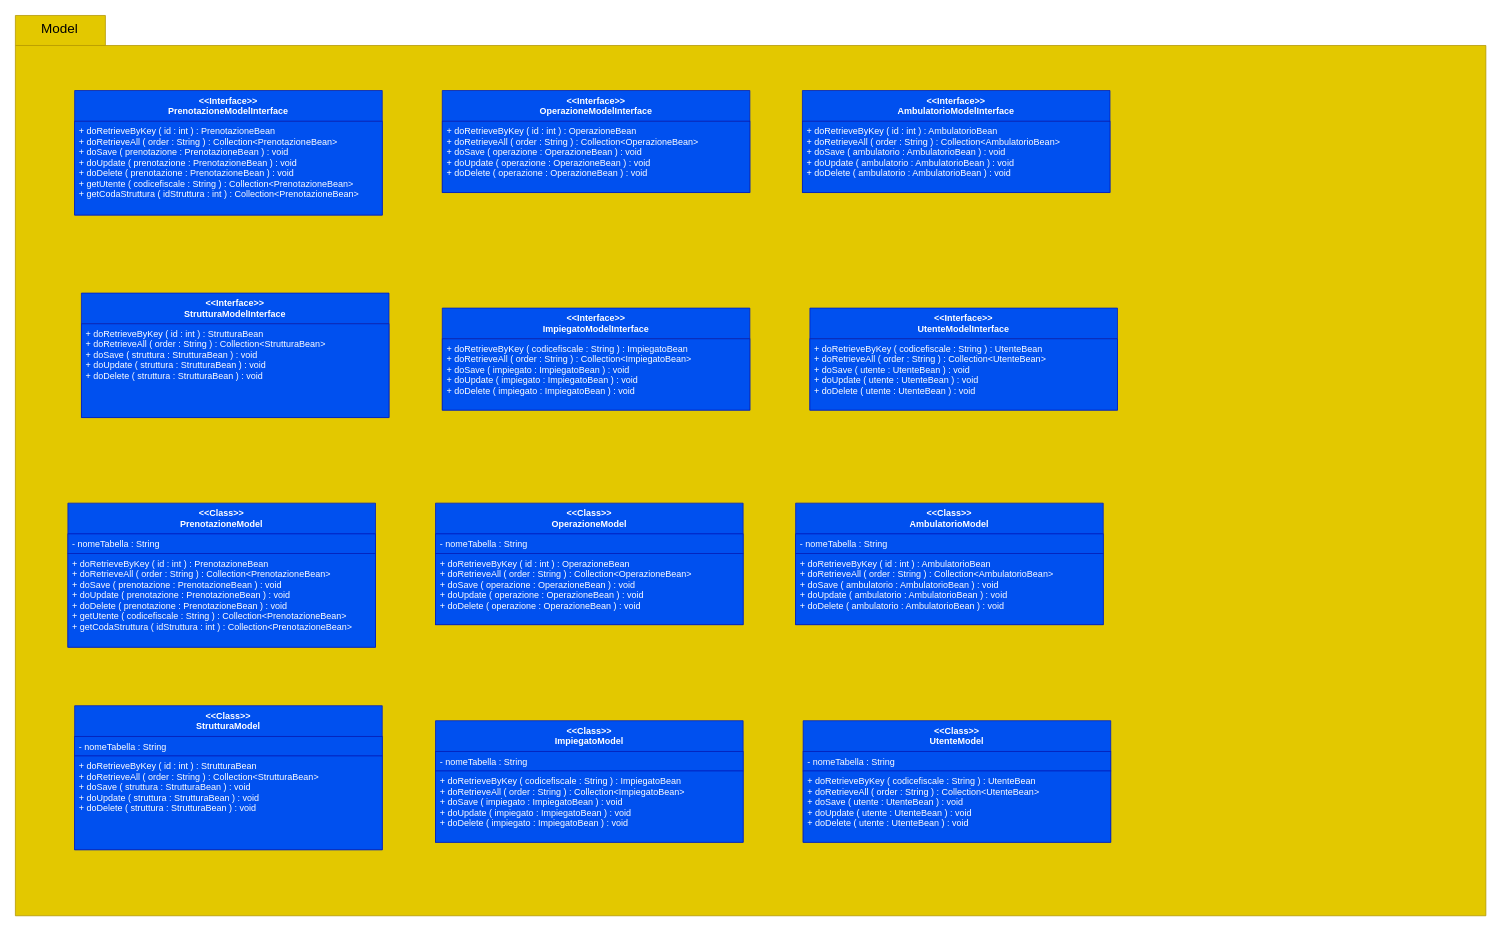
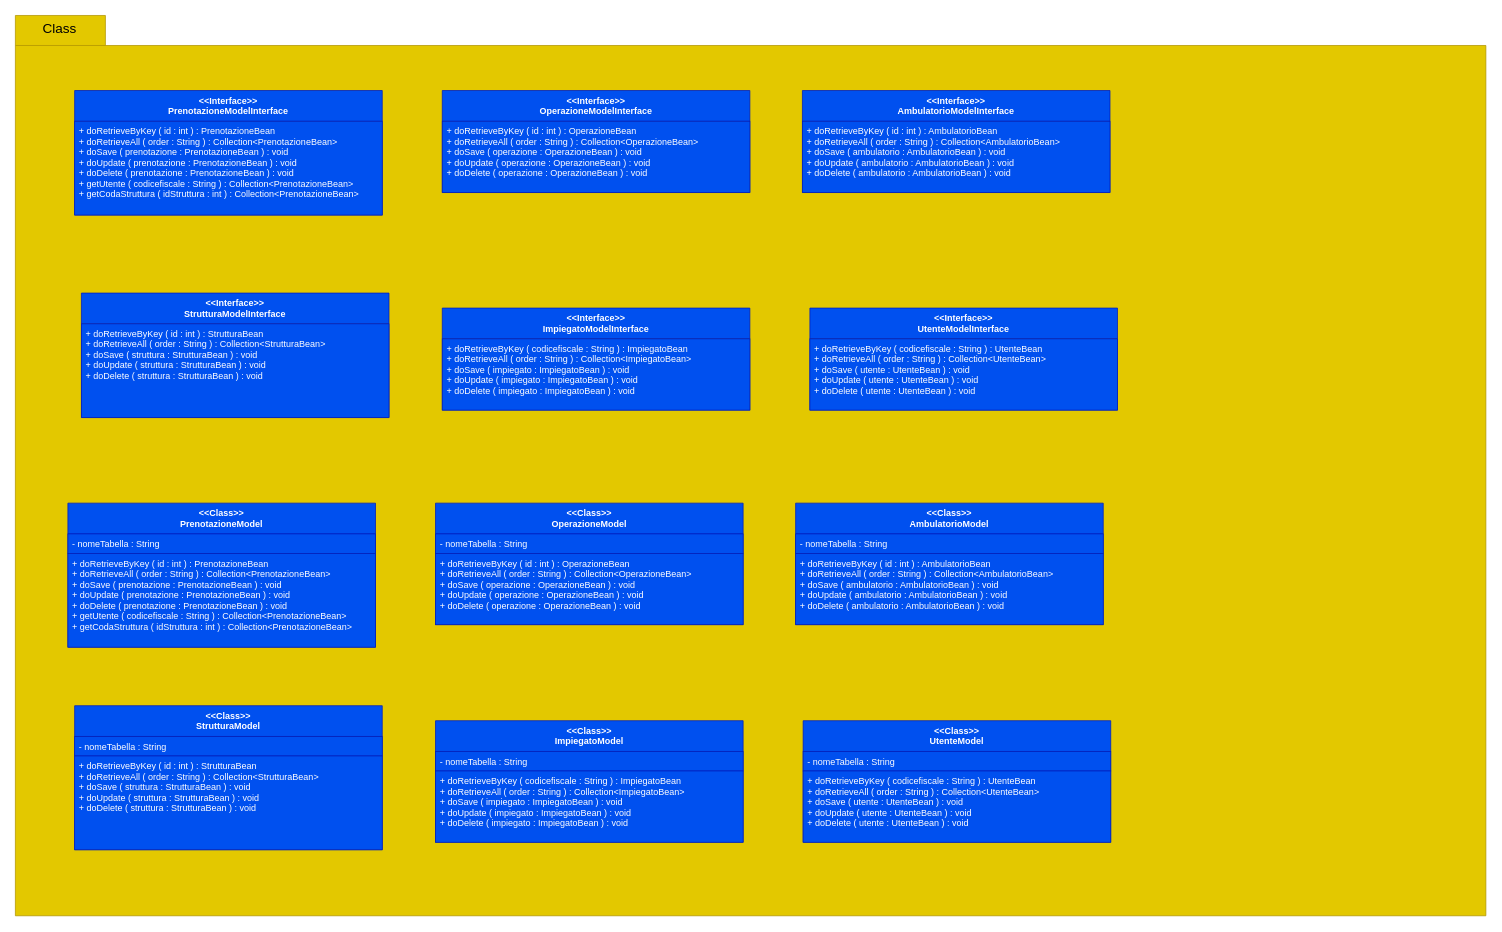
node "Model": label "Model" -> "Class"
